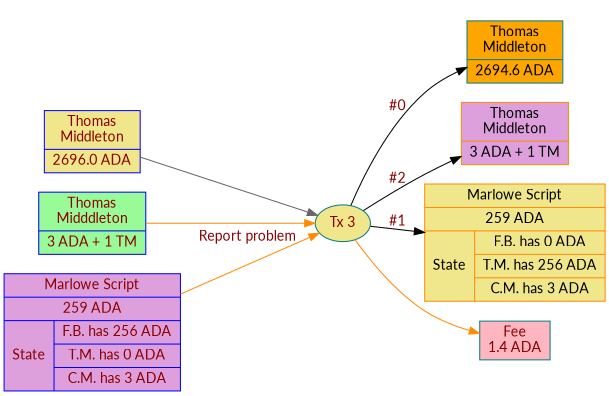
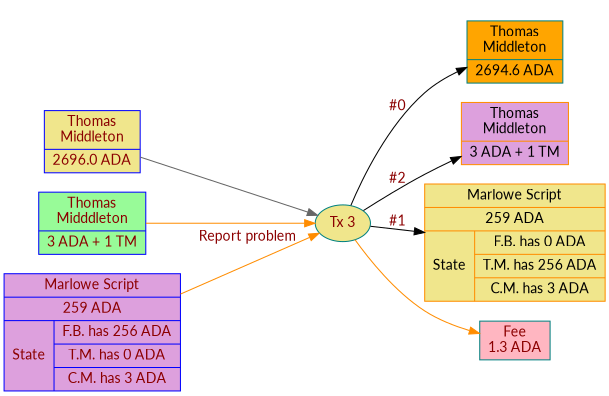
node "Fee 1.4 ADA": label "Fee 1.4 ADA" -> "Fee 1.3 ADA"
